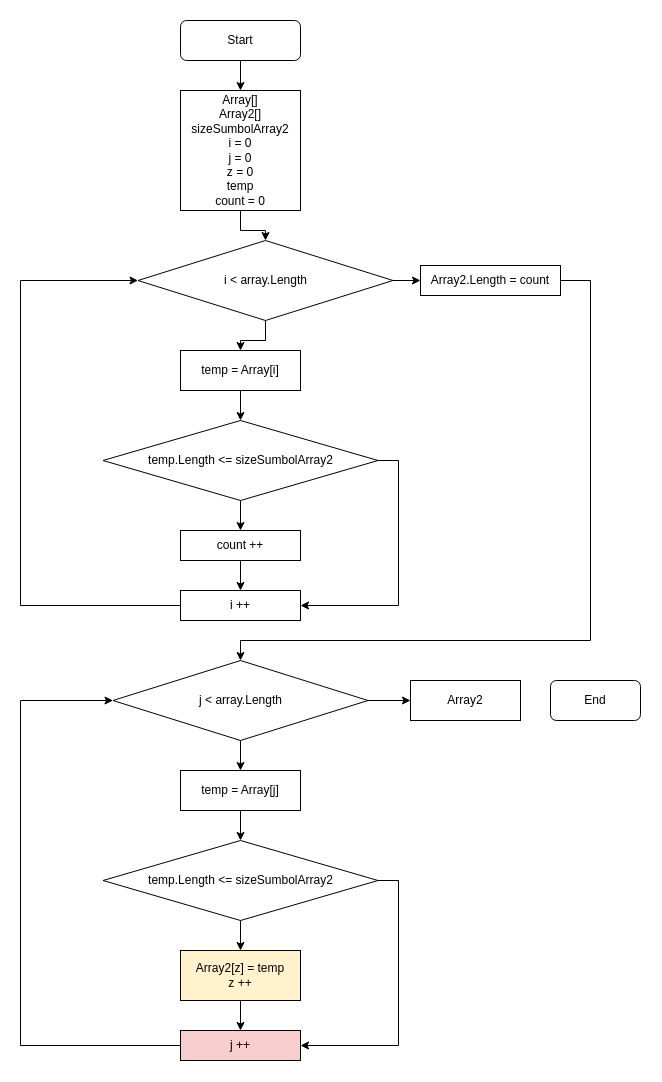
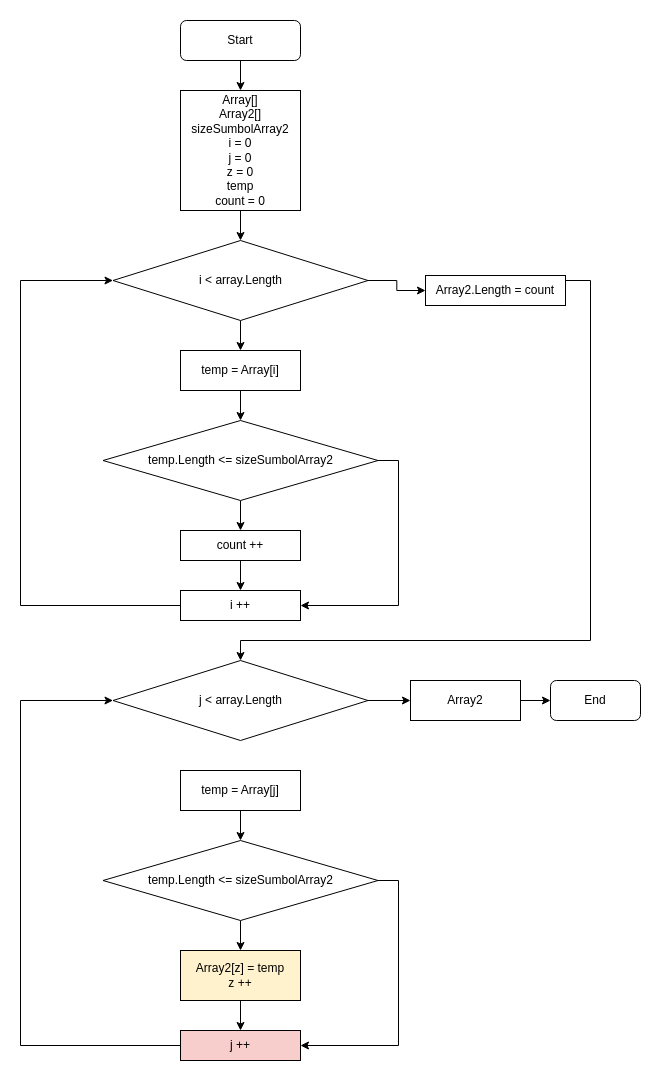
node "i < array.Length": moved (266, 281) -> (241, 281)
node "Array2.Length = count": moved (491, 281) -> (496, 291)
edge "Array2" -> "End": added
edge "j < array.Length" -> "temp = Array[j]": removed
